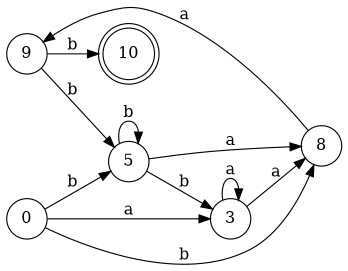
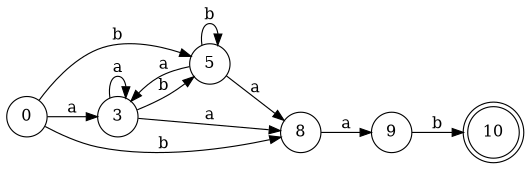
edge "9" -> "5": now "3" -> "5"
edge "5" -> "3": label "b" -> "a"
